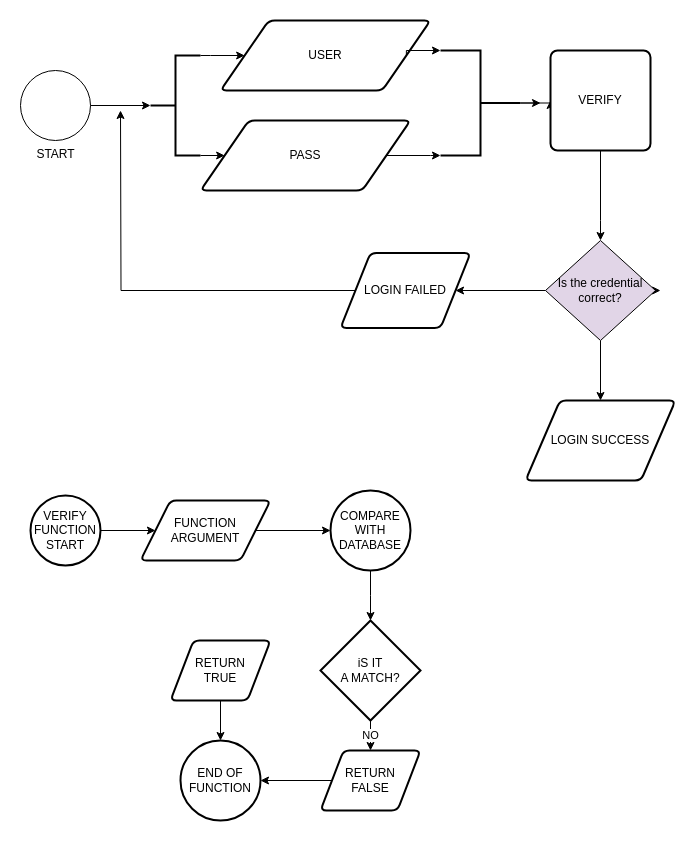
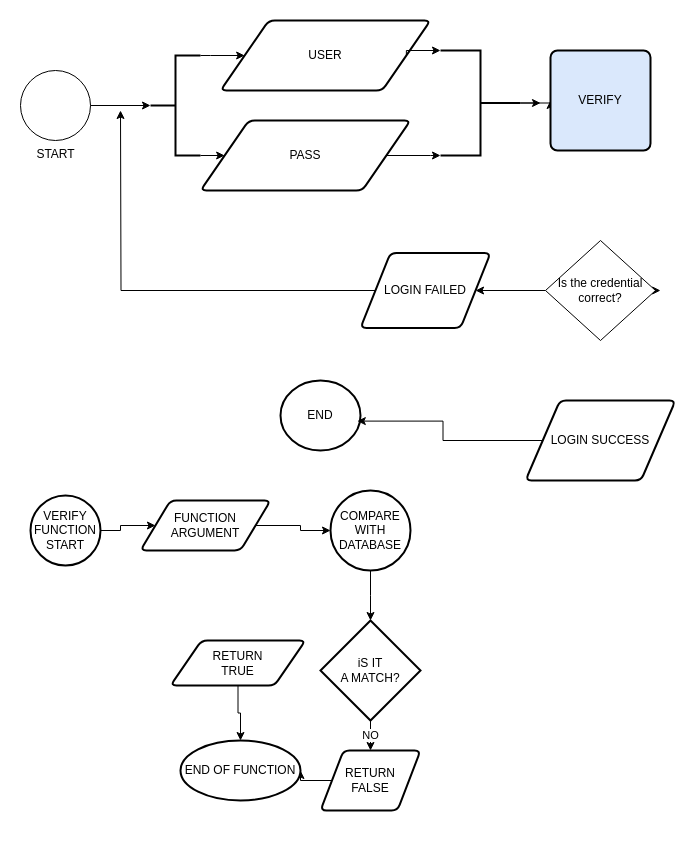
node "VERIFY": fillcolor #ffffff -> #dae8fc
edge "VERIFY" -> "Is the credential correct?": removed
node "LOGIN FAILED": moved (406, 291) -> (426, 291)
node "Is the credential correct?": fillcolor #e1d5e7 -> #ffffff
edge "Is the credential correct?" -> "LOGIN SUCCESS": removed
node "END": added
edge "LOGIN SUCCESS" -> "END": added
node "FUNCTION ARGUMENT": size 130x60 -> 130x50
node "RETURN TRUE": size 100x60 -> 135x45
node "END OF FUNCTION": size 80x80 -> 120x60
